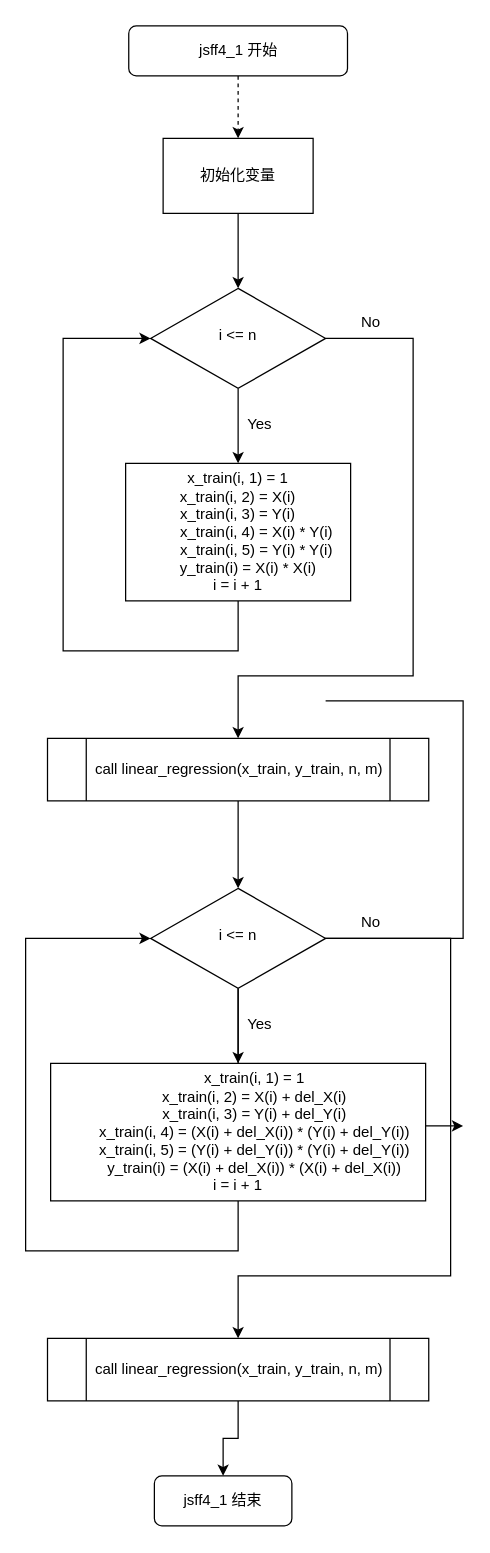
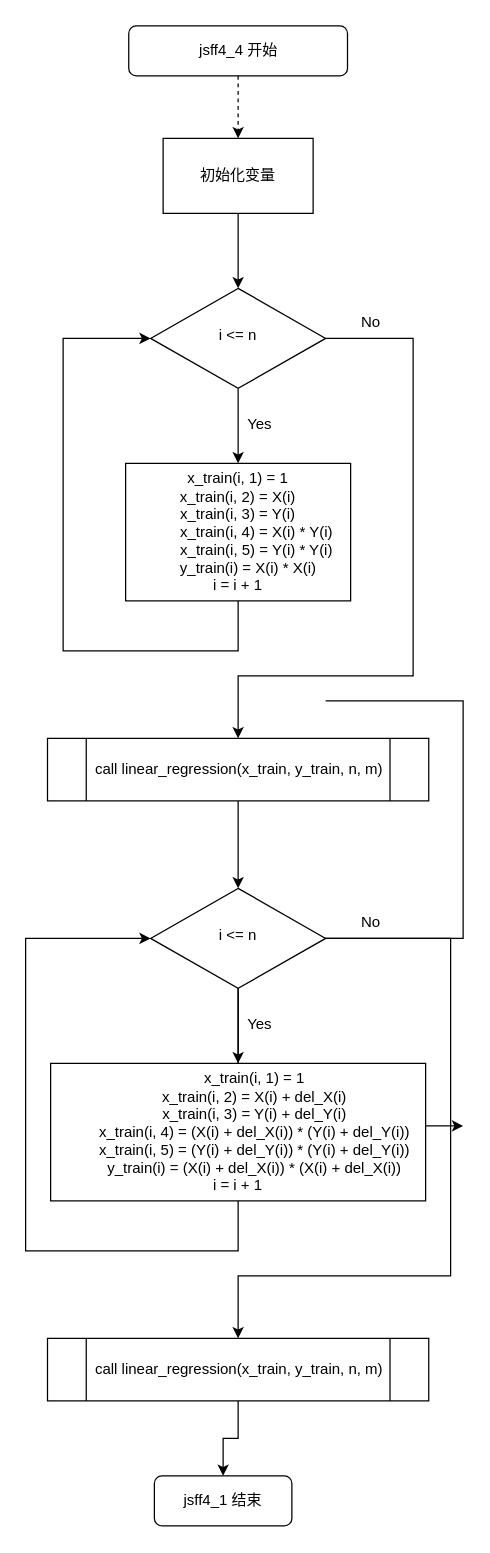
node "jsff4_1 开始": label "jsff4_1 开始" -> "jsff4_4 开始"
